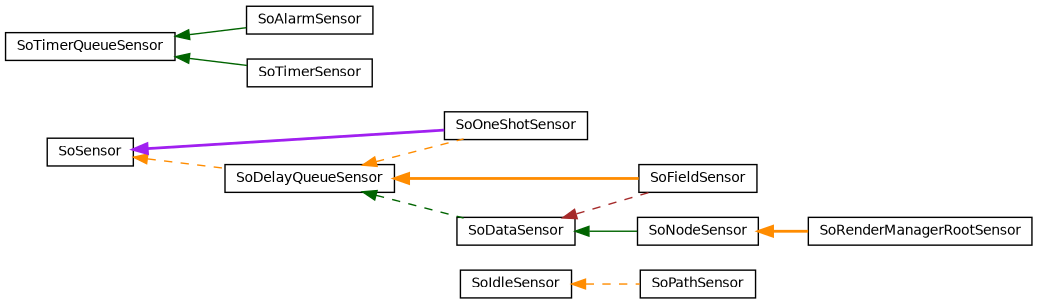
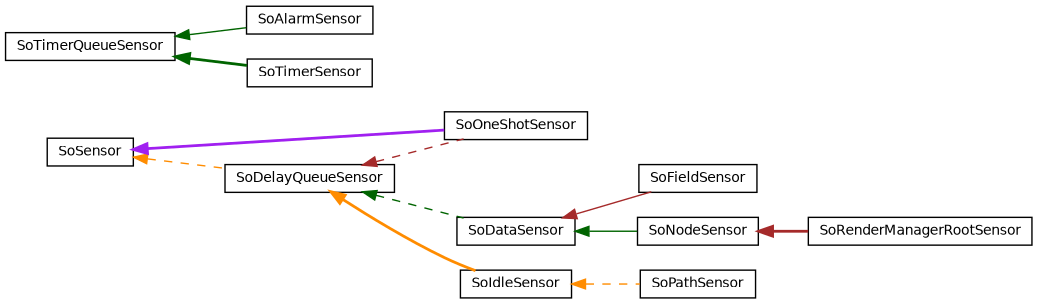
edge "SoTimerSensor" -> "SoTimerQueueSensor": style solid -> bold
edge "SoOneShotSensor" -> "SoDelayQueueSensor": color darkorange -> brown
edge "SoFieldSensor" -> "SoDelayQueueSensor": now "SoIdleSensor" -> "SoDelayQueueSensor"
edge "SoFieldSensor" -> "SoDataSensor": style dashed -> solid
edge "SoRenderManagerRootSensor" -> "SoNodeSensor": color darkorange -> brown
